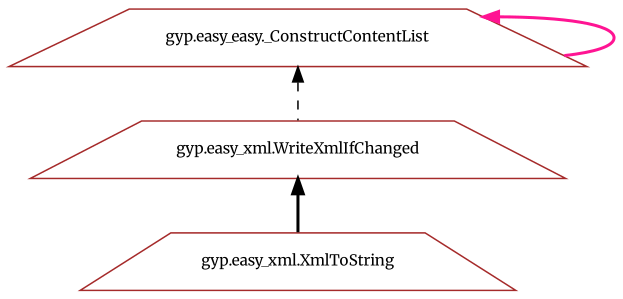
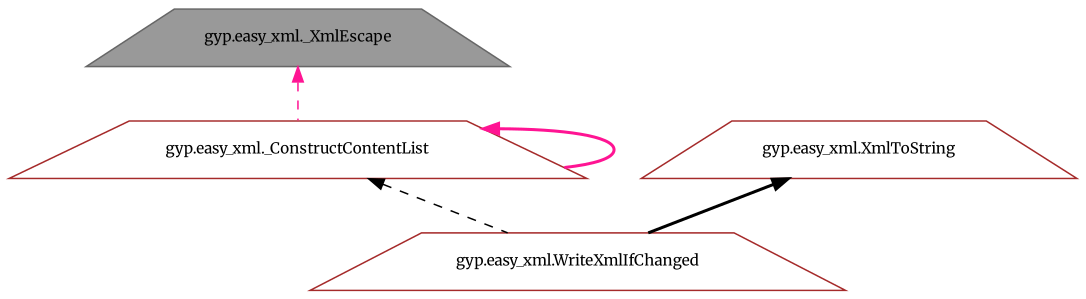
node "gyp.easy_xml._XmlEscape": added
node "gyp.easy_easy._ConstructContentList": label "gyp.easy_easy._ConstructContentList" -> "gyp.easy_xml._ConstructContentList"
edge "gyp.easy_xml.XmlToString" -> "gyp.easy_xml.WriteXmlIfChanged": reversed
